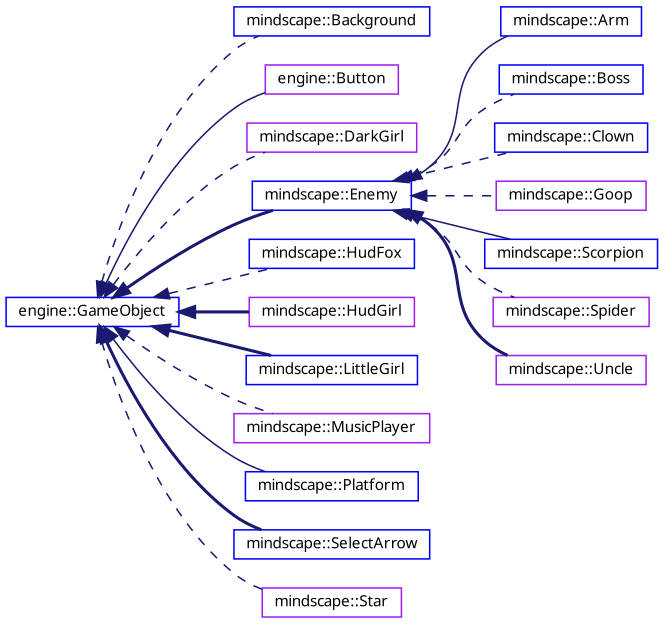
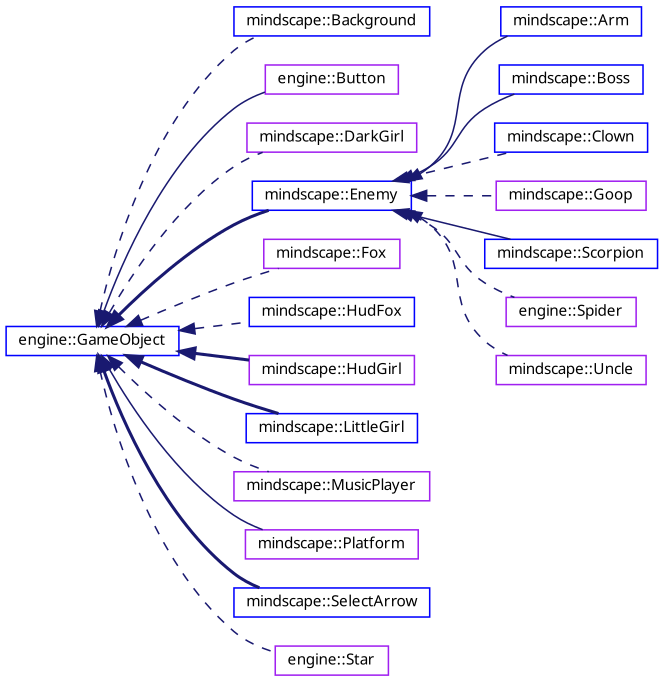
edge "mindscape::Boss" -> "mindscape::Enemy": style dashed -> solid
node "mindscape::Fox": added
edge "mindscape::Uncle" -> "mindscape::Enemy": style bold -> dashed
node "mindscape::Spider": label "mindscape::Spider" -> "engine::Spider"
node "mindscape::Platform": color blue -> purple
node "mindscape::Star": label "mindscape::Star" -> "engine::Star"
